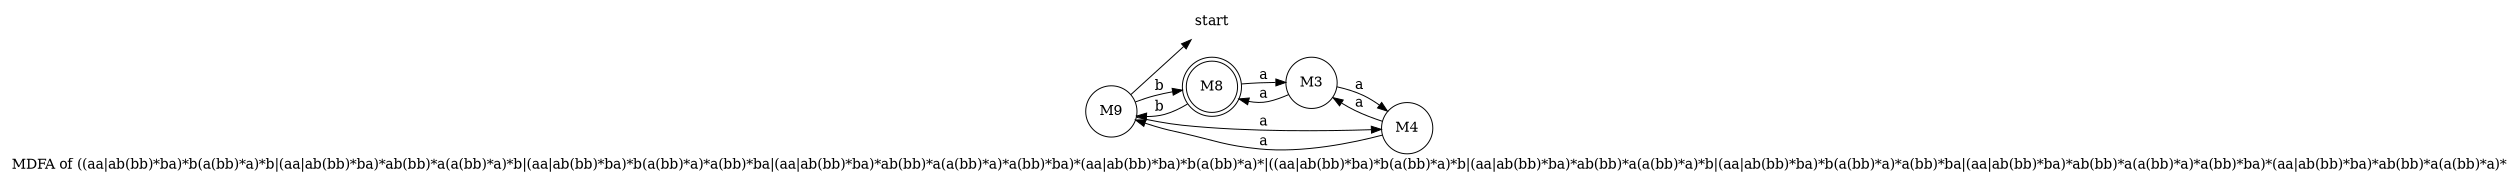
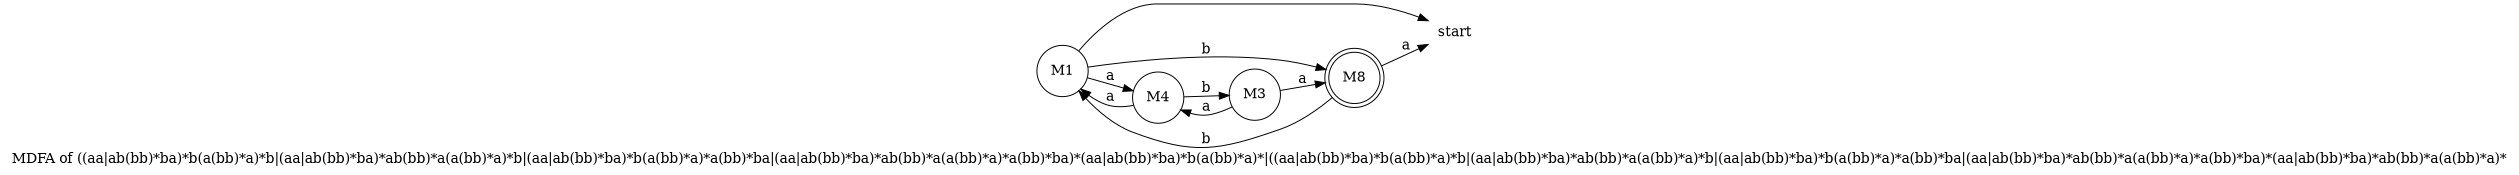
edge "M8" -> "M3": now "M8" -> "start"
edge "M4" -> "M3": label "a" -> "b"
node "M9": label "M9" -> "M1"
